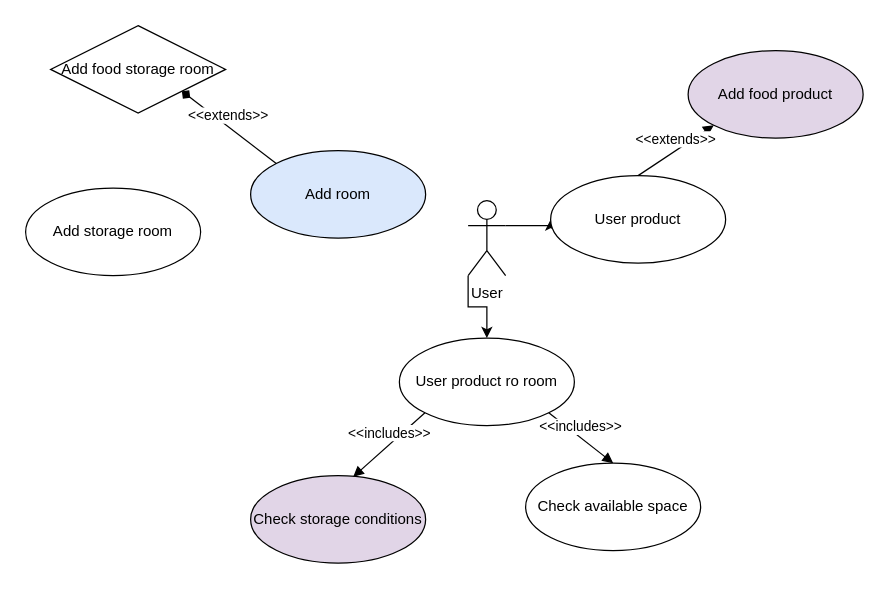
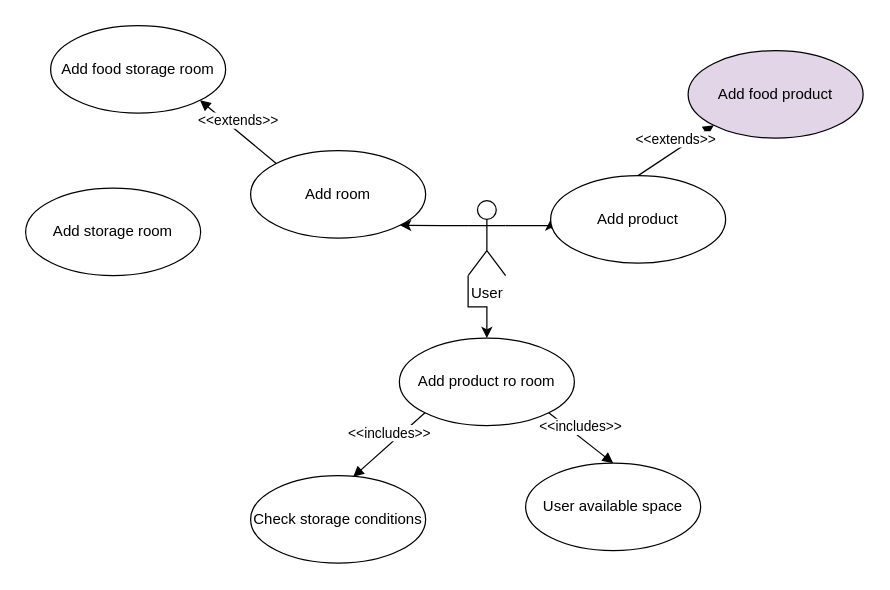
node "Add food storage room": shape diamond -> ellipse
edge "Add room" -> "Add food storage room": arrowhead diamond -> block
node "Add room": fillcolor #dae8fc -> #ffffff
node "User product": label "User product" -> "Add product"
edge "User" -> "Add room": added
node "User product ro room": label "User product ro room" -> "Add product ro room"
node "Check available space": label "Check available space" -> "User available space"
node "Check storage conditions": fillcolor #e1d5e7 -> #ffffff
